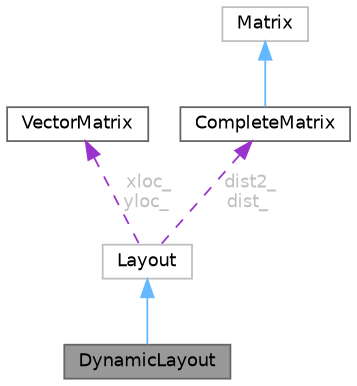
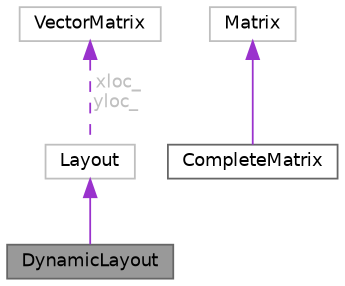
edge "CompleteMatrix" -> "Matrix": color steelblue1 -> darkorchid3
node "VectorMatrix": color gray40 -> grey75
edge "Layout" -> "CompleteMatrix": removed, label "dist2_ dist_"
edge "DynamicLayout" -> "Layout": color steelblue1 -> darkorchid3
